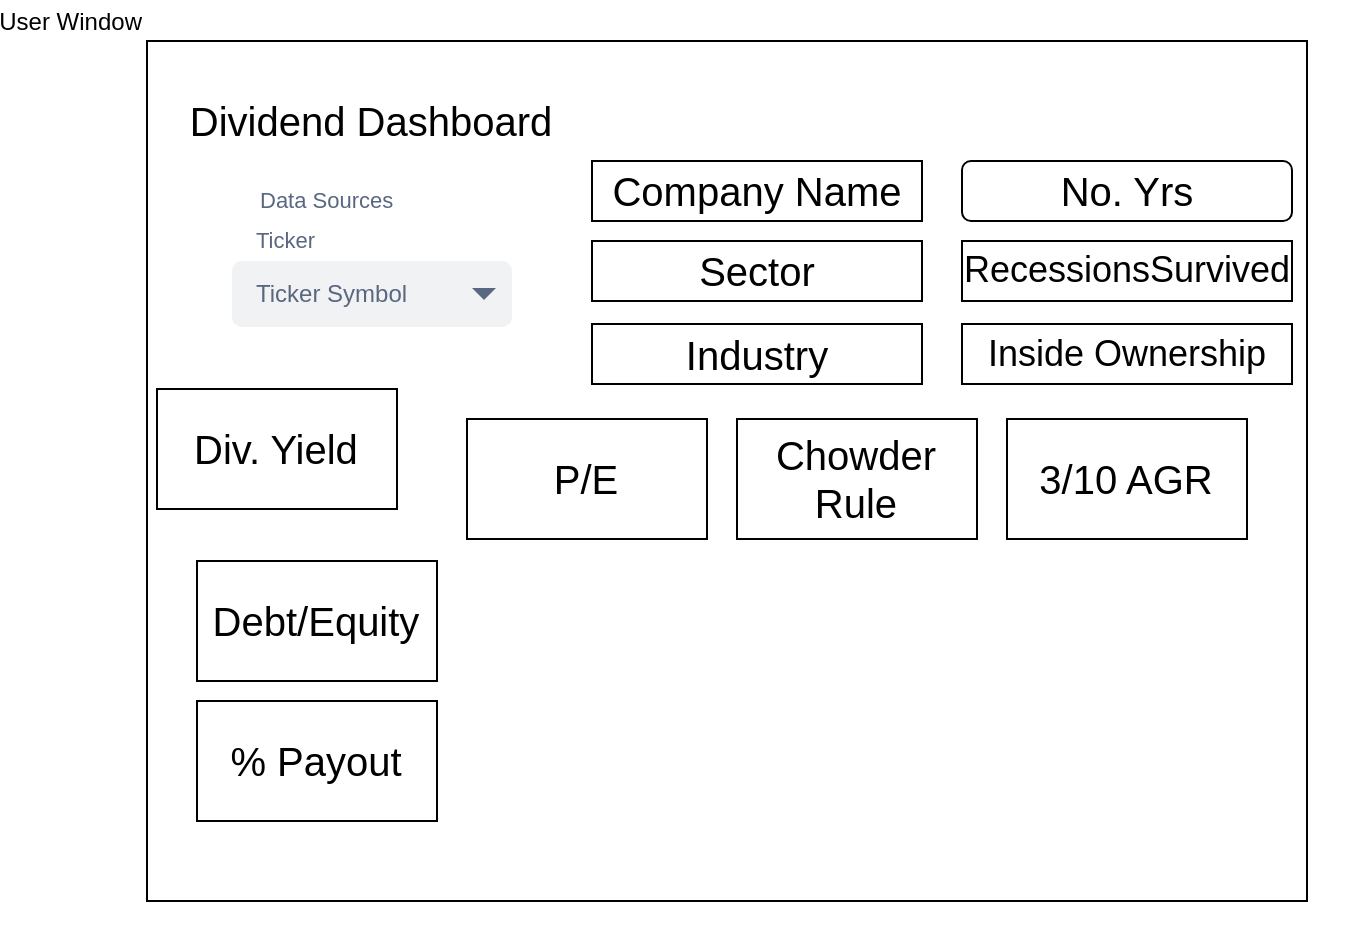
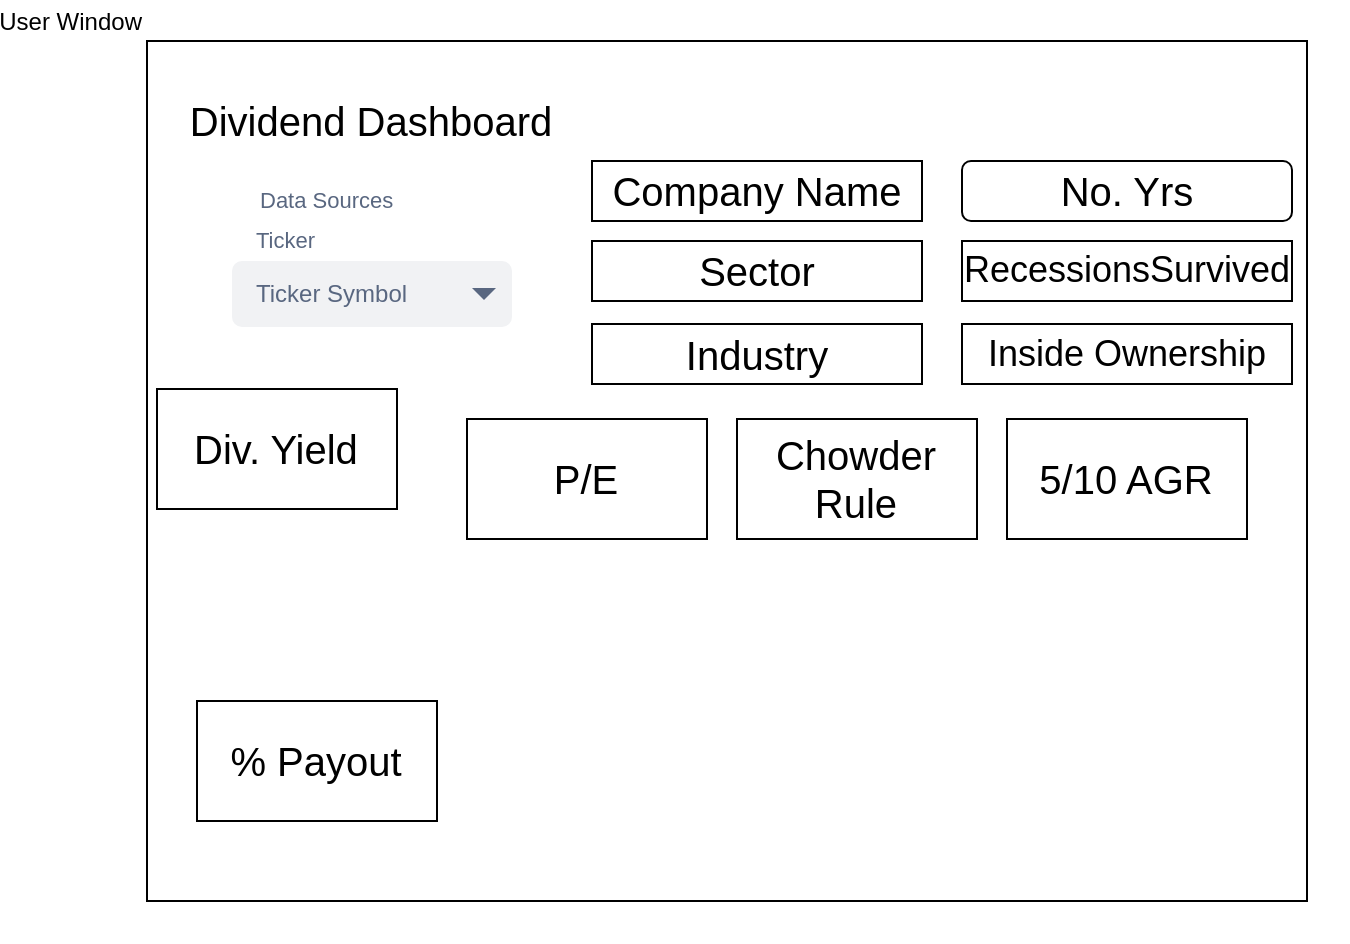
node "3/10 AGR": label "3/10 AGR" -> "5/10 AGR"
node "Debt/Equity": removed
